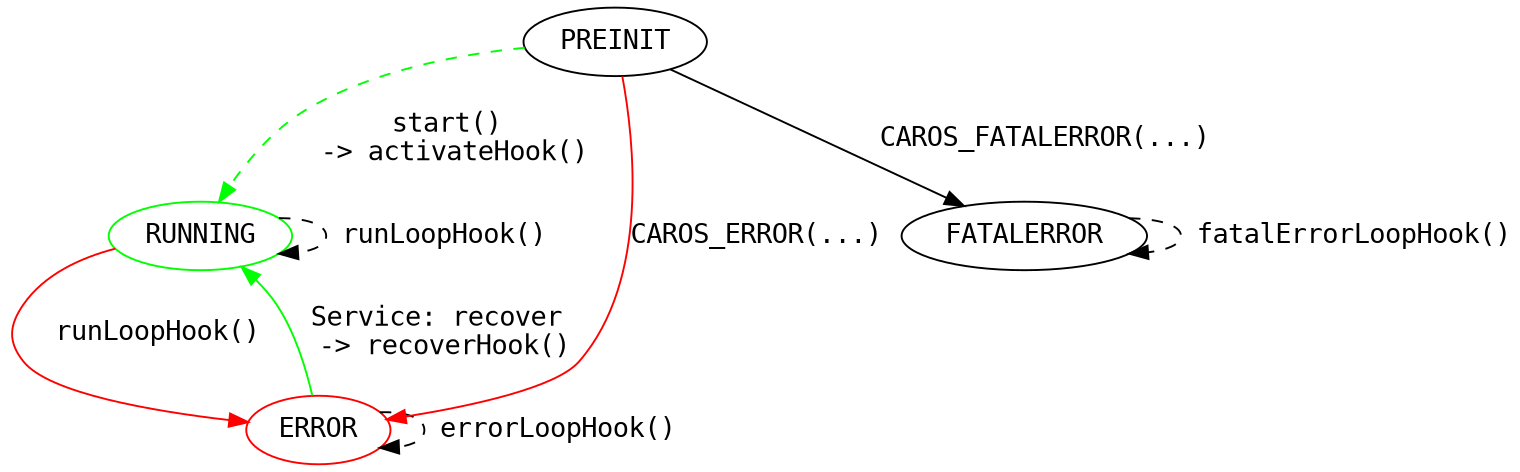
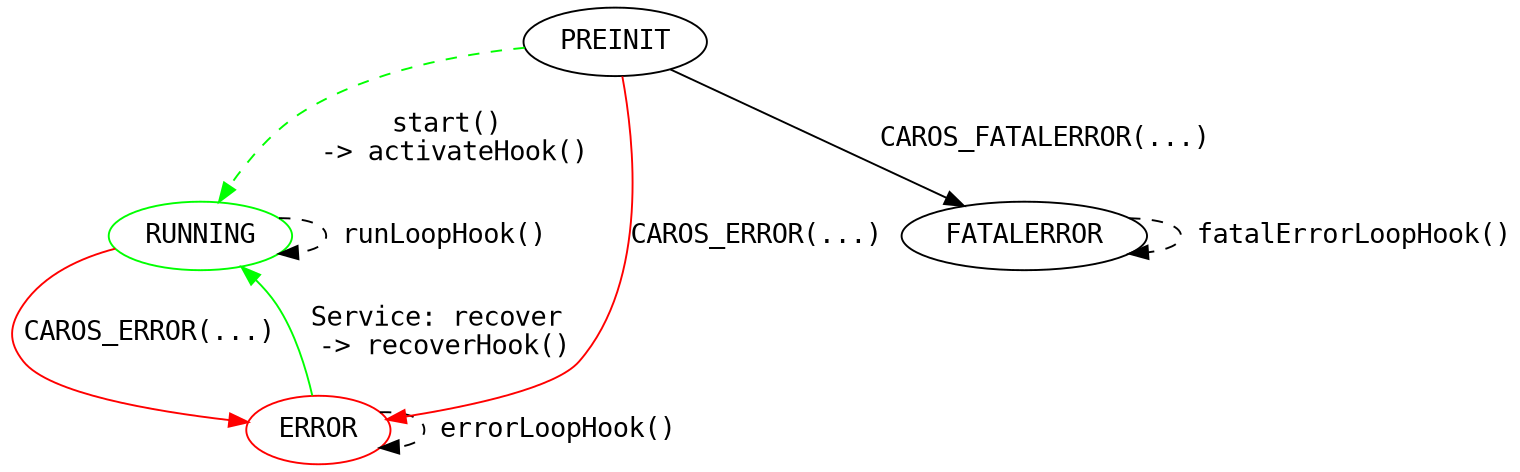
edge "RUNNING" -> "ERROR": label " runLoopHook()" -> "CAROS_ERROR(...)"
